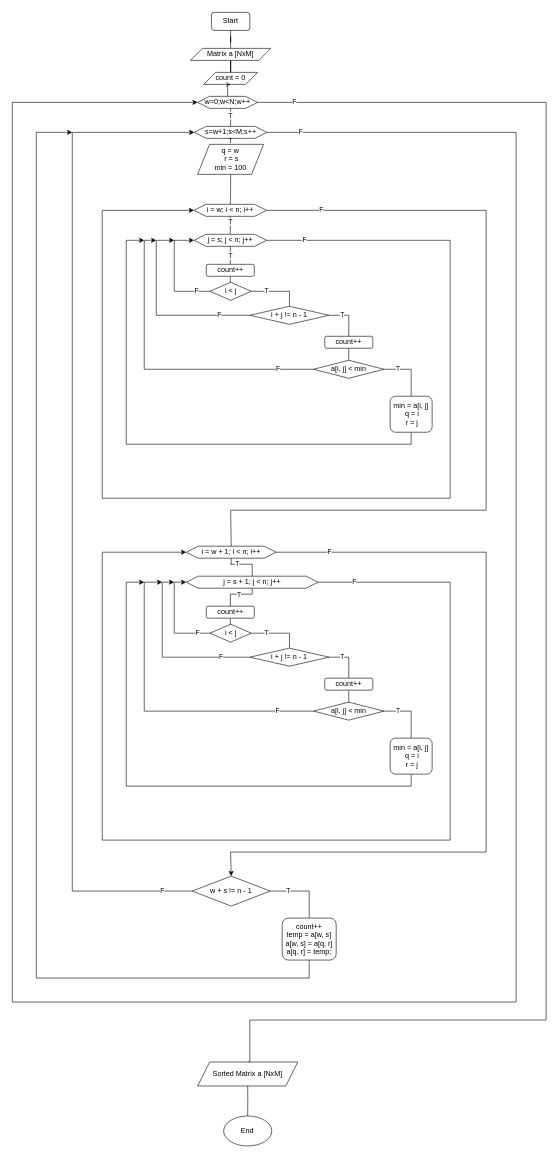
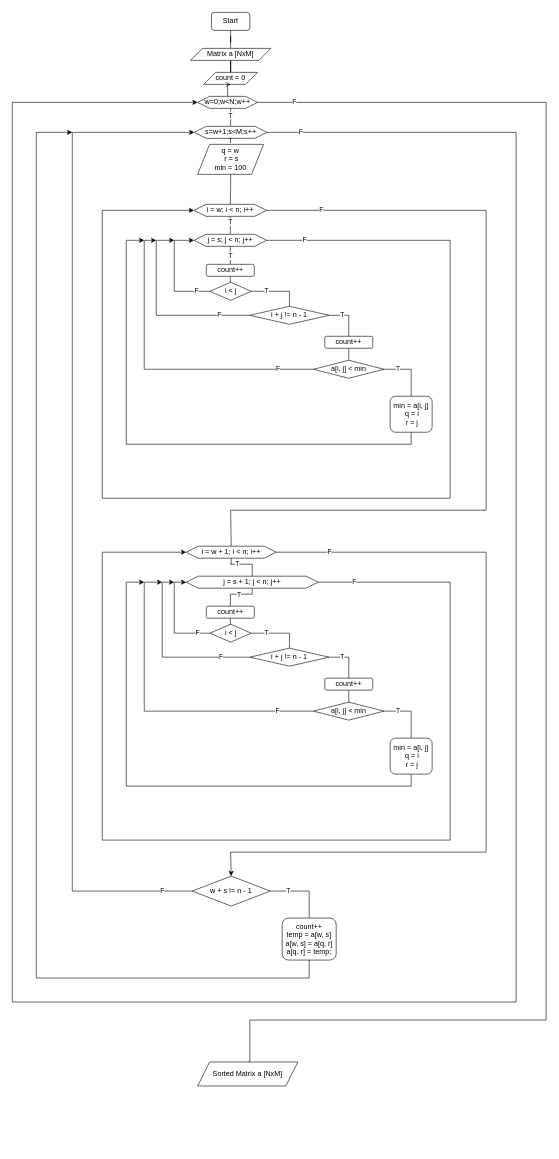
edge "Sorted Matrix a [NxM]" -- "End": removed
node "End": removed
